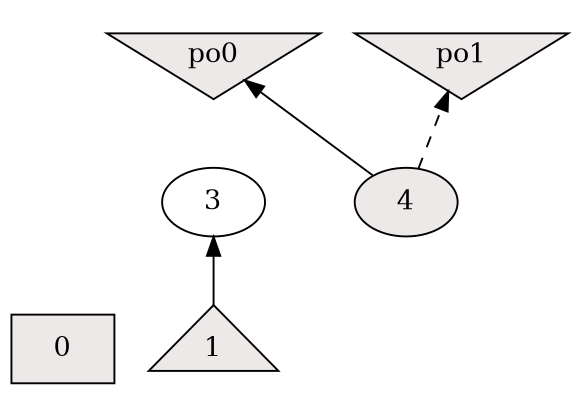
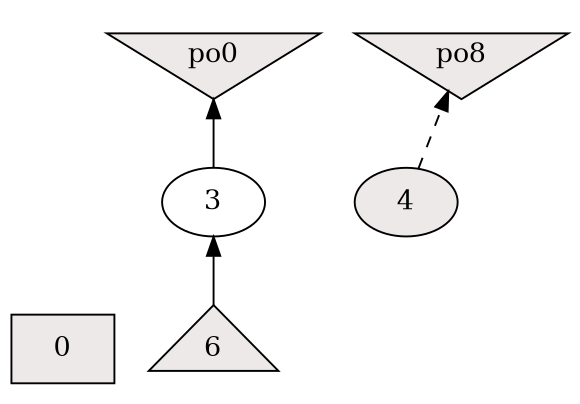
node "po1": label "po1" -> "po8"
edge "4" -> "po0": now "3" -> "po0"
node "1": label "1" -> "6"
